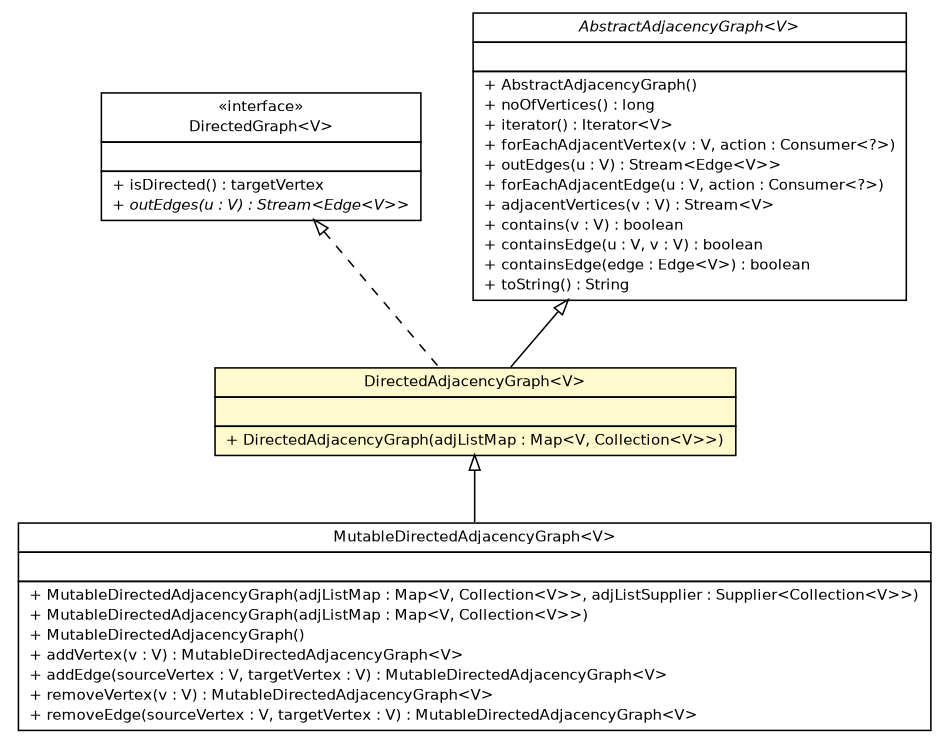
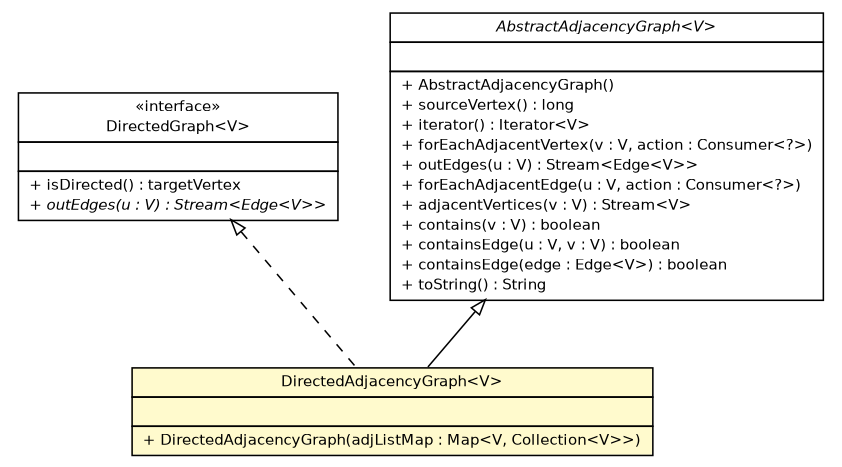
node "AbstractAdjacencyGraph<V>": text "+ noOfVertices() : long" -> "+ sourceVertex() : long"
node "MutableDirectedAdjacencyGraph<V>": removed
